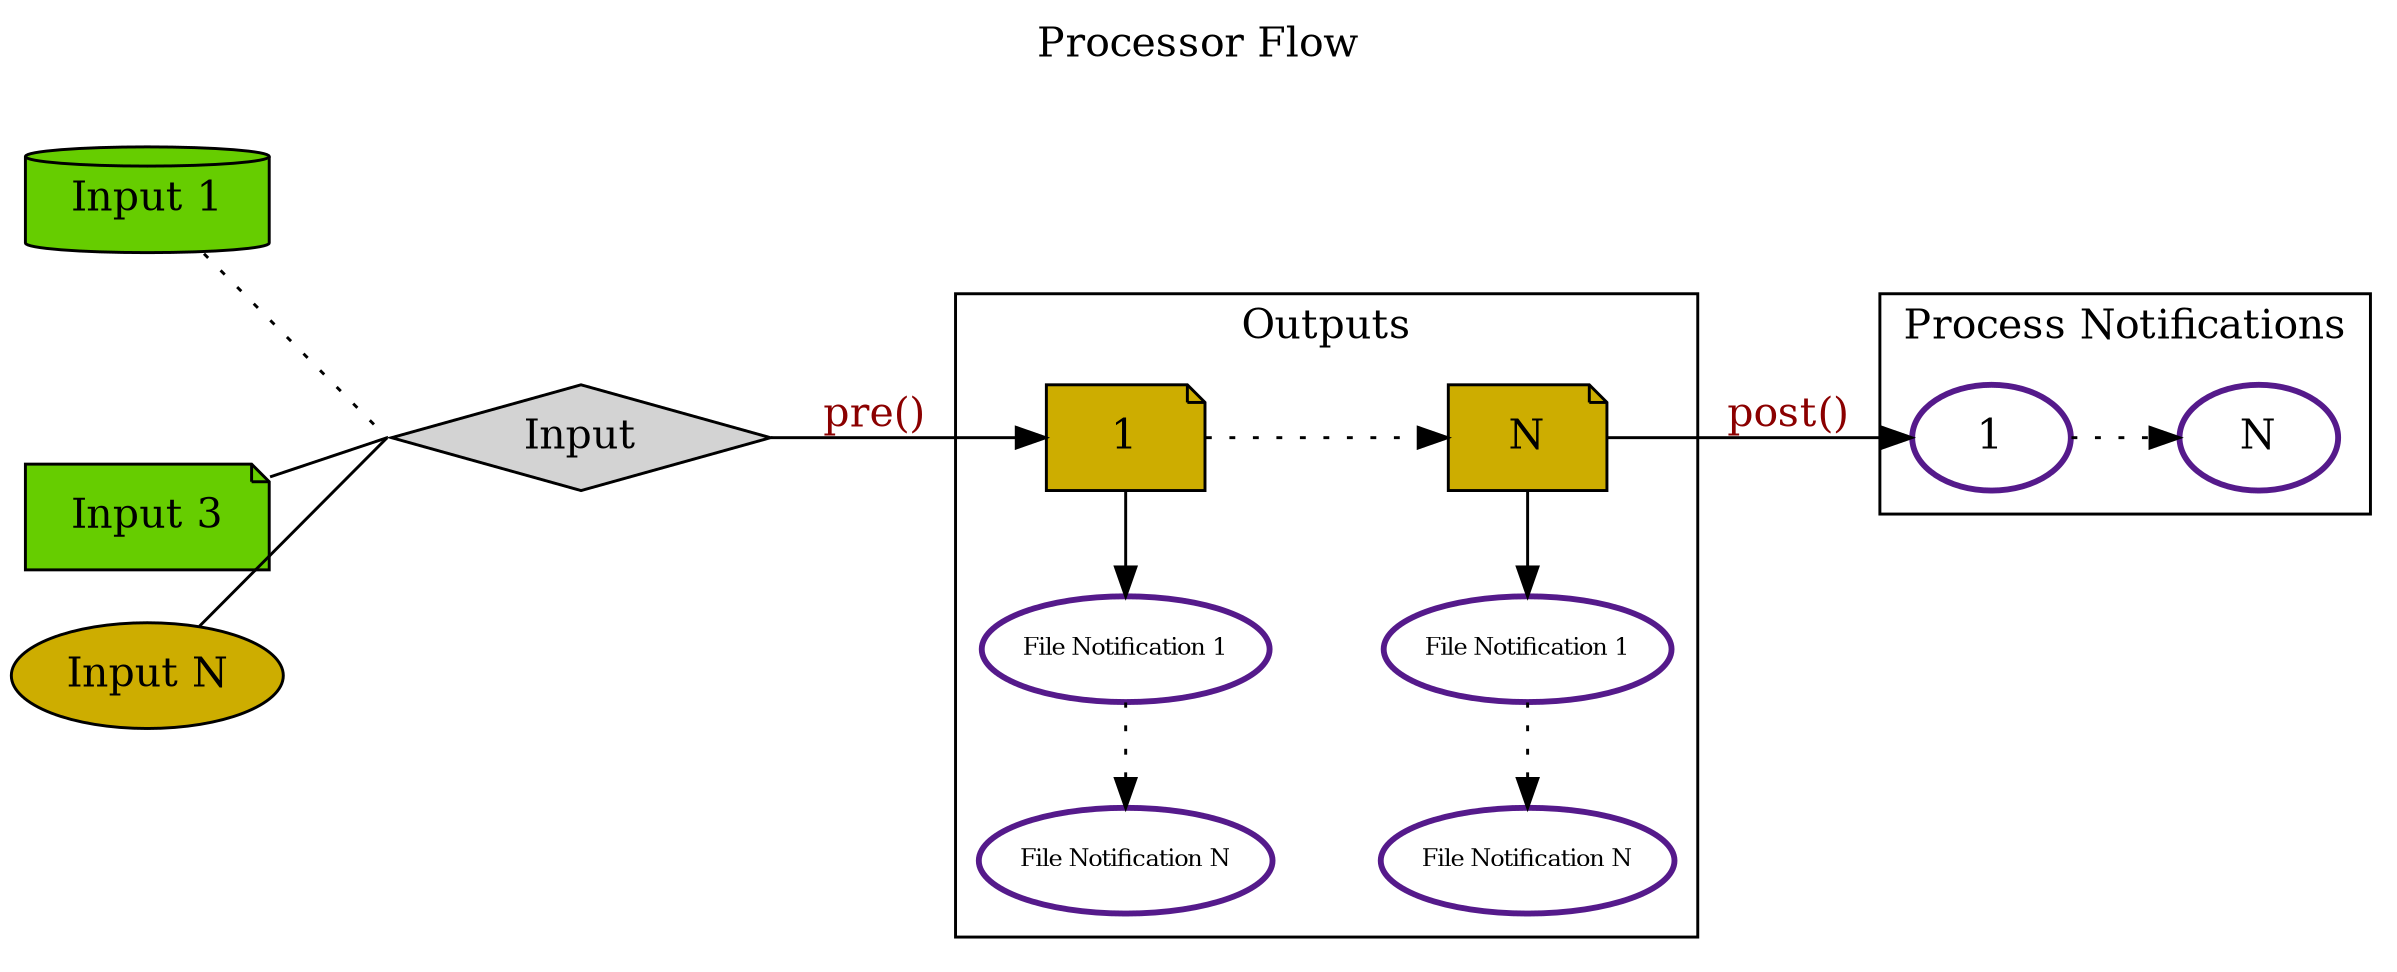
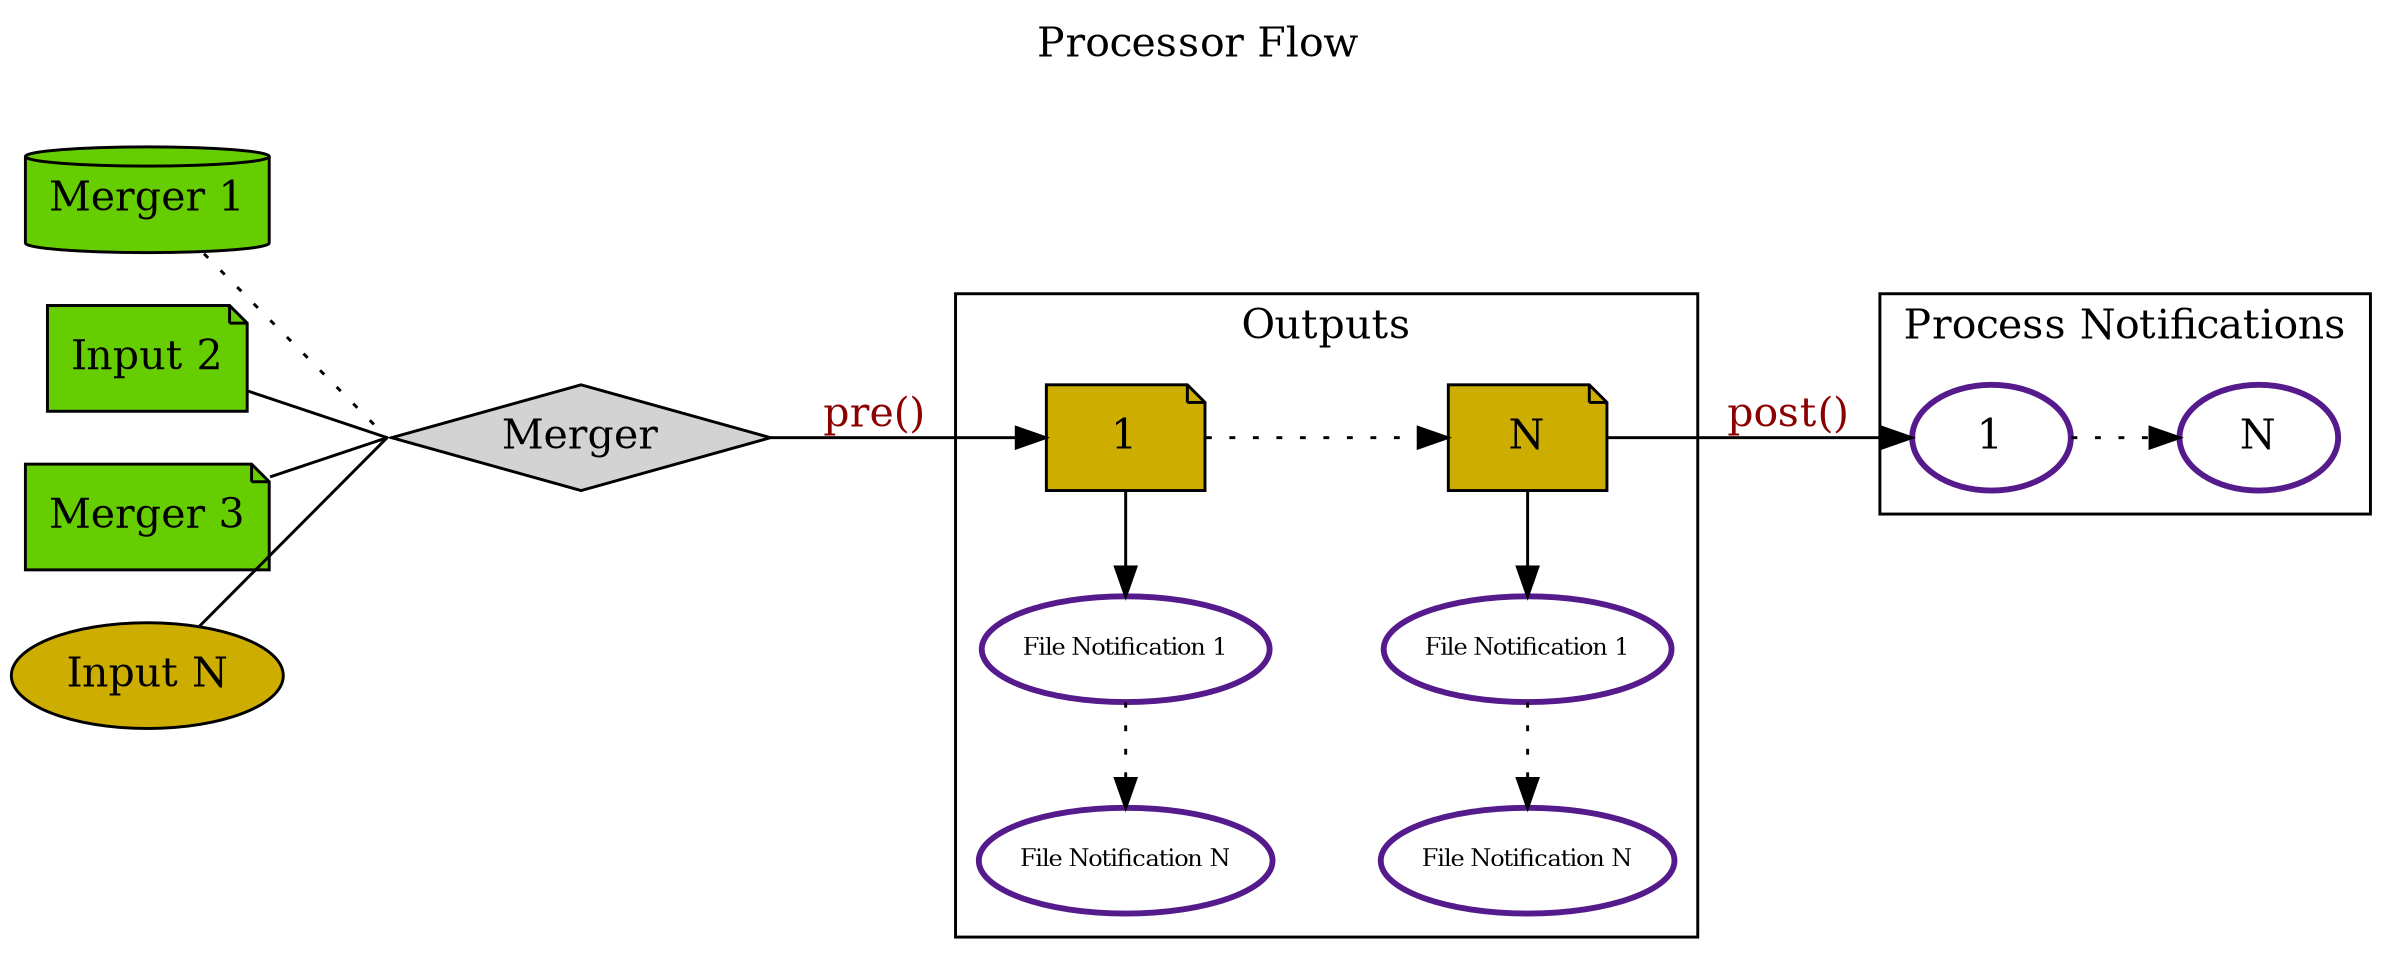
node "Input 1": label "Input 1" -> "Merger 1"
node "Input 2": added
node "Input": label "Input" -> "Merger"
node "Input 3": label "Input 3" -> "Merger 3"
